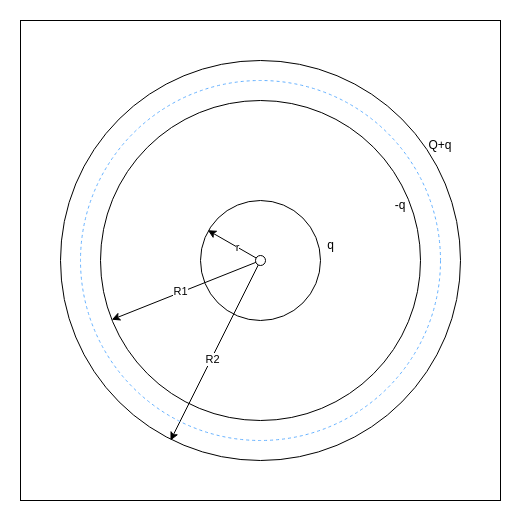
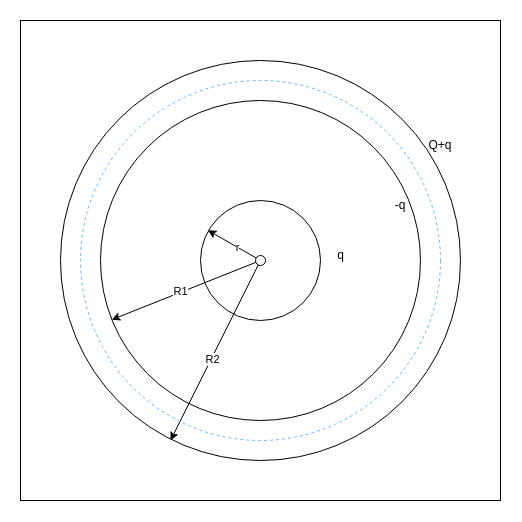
node "q": moved (331, 246) -> (341, 256)
